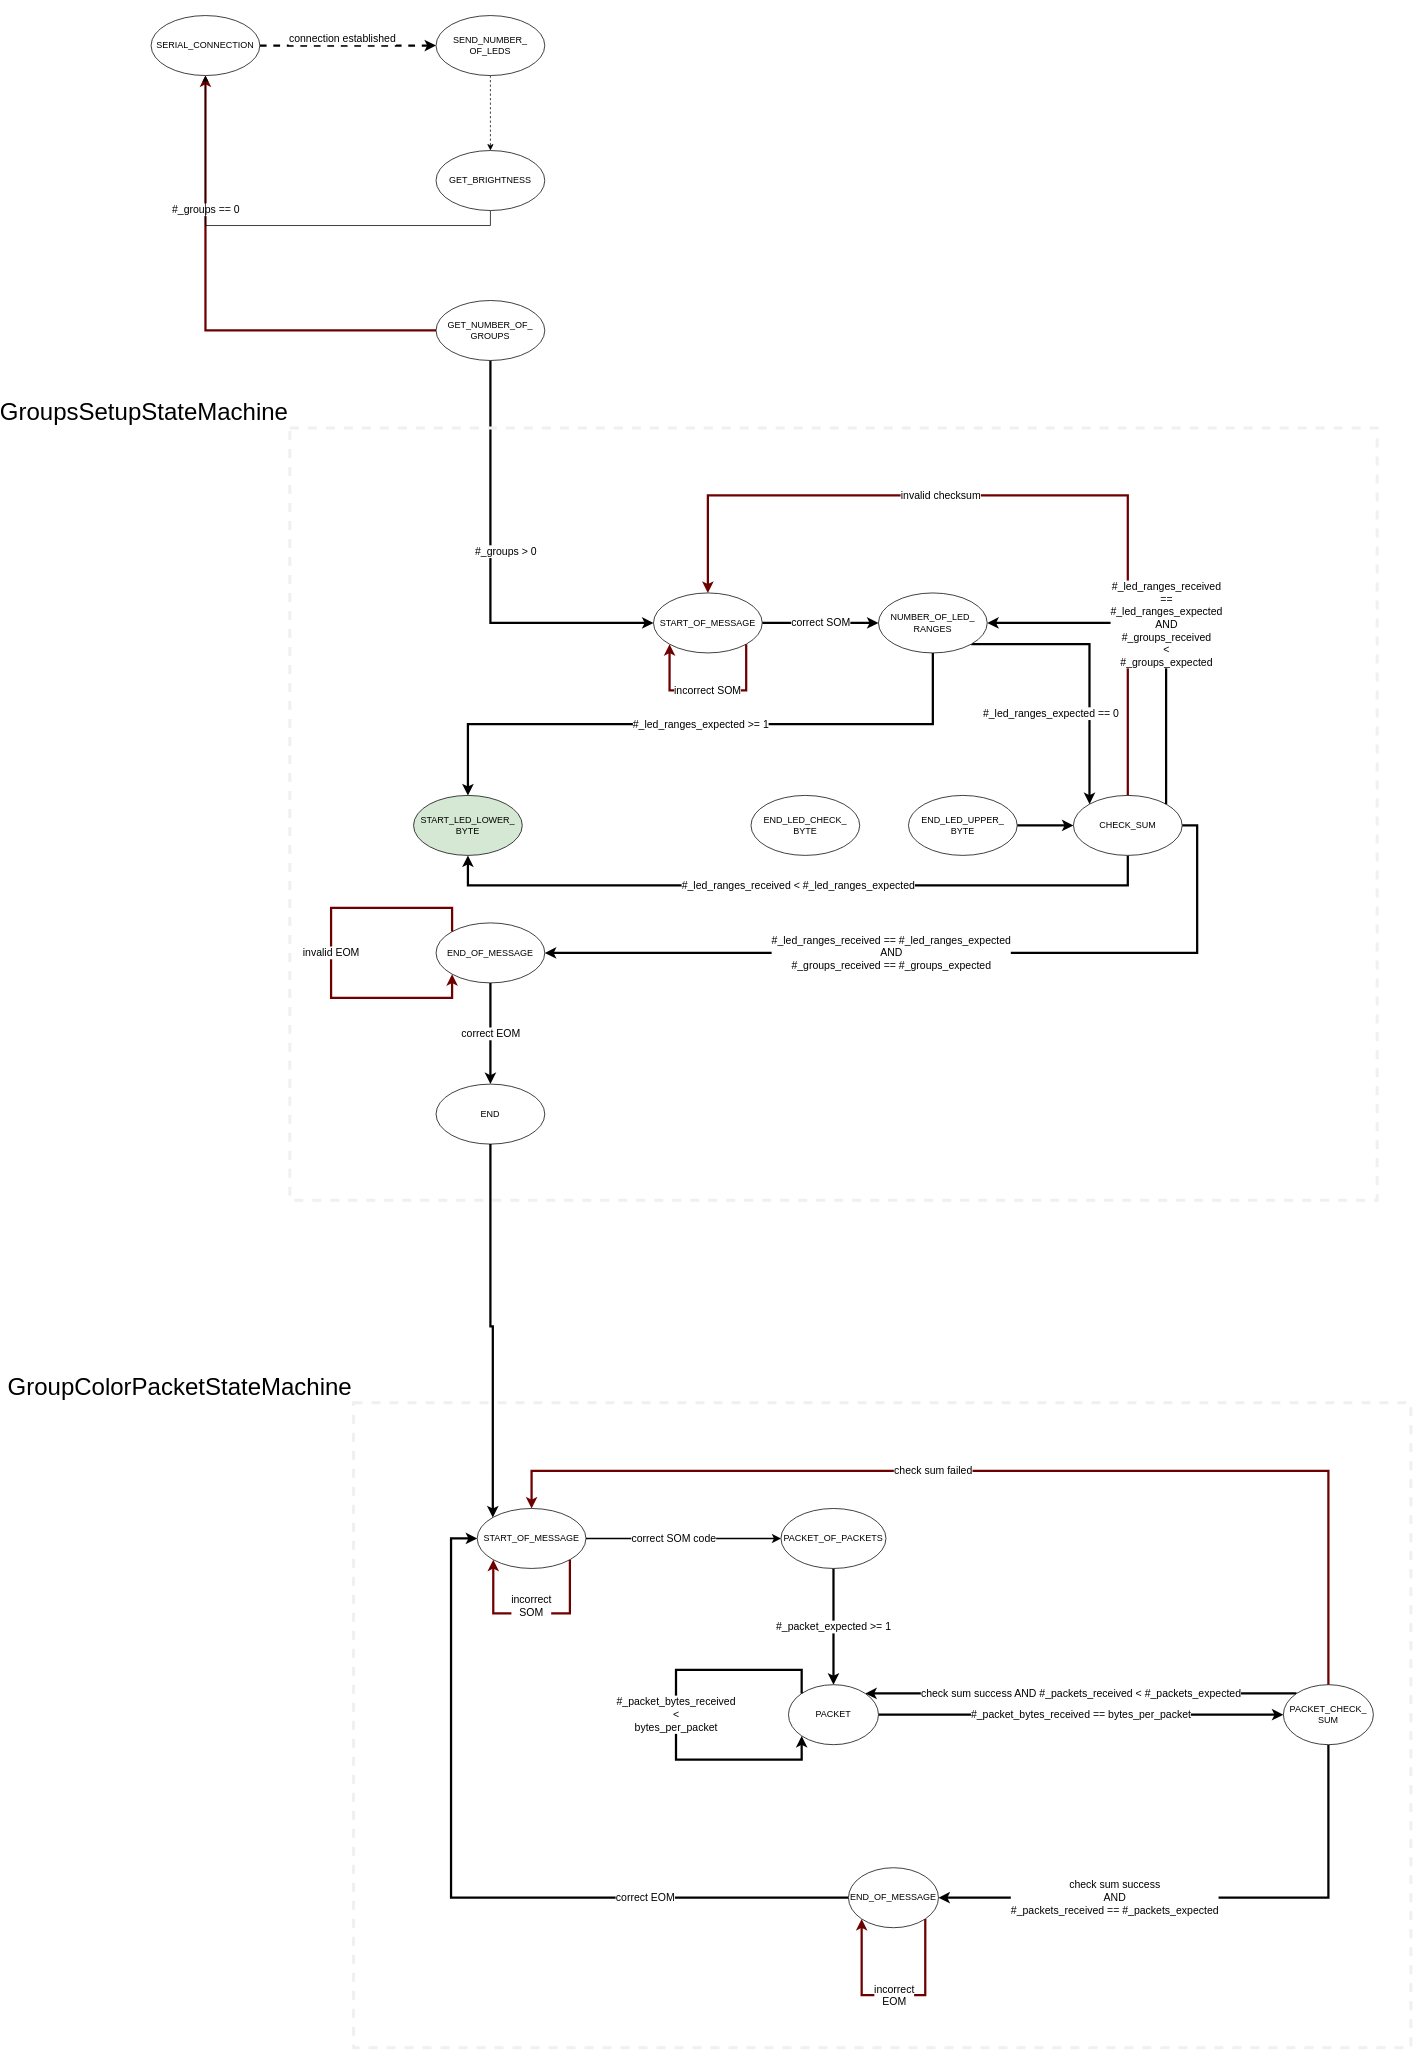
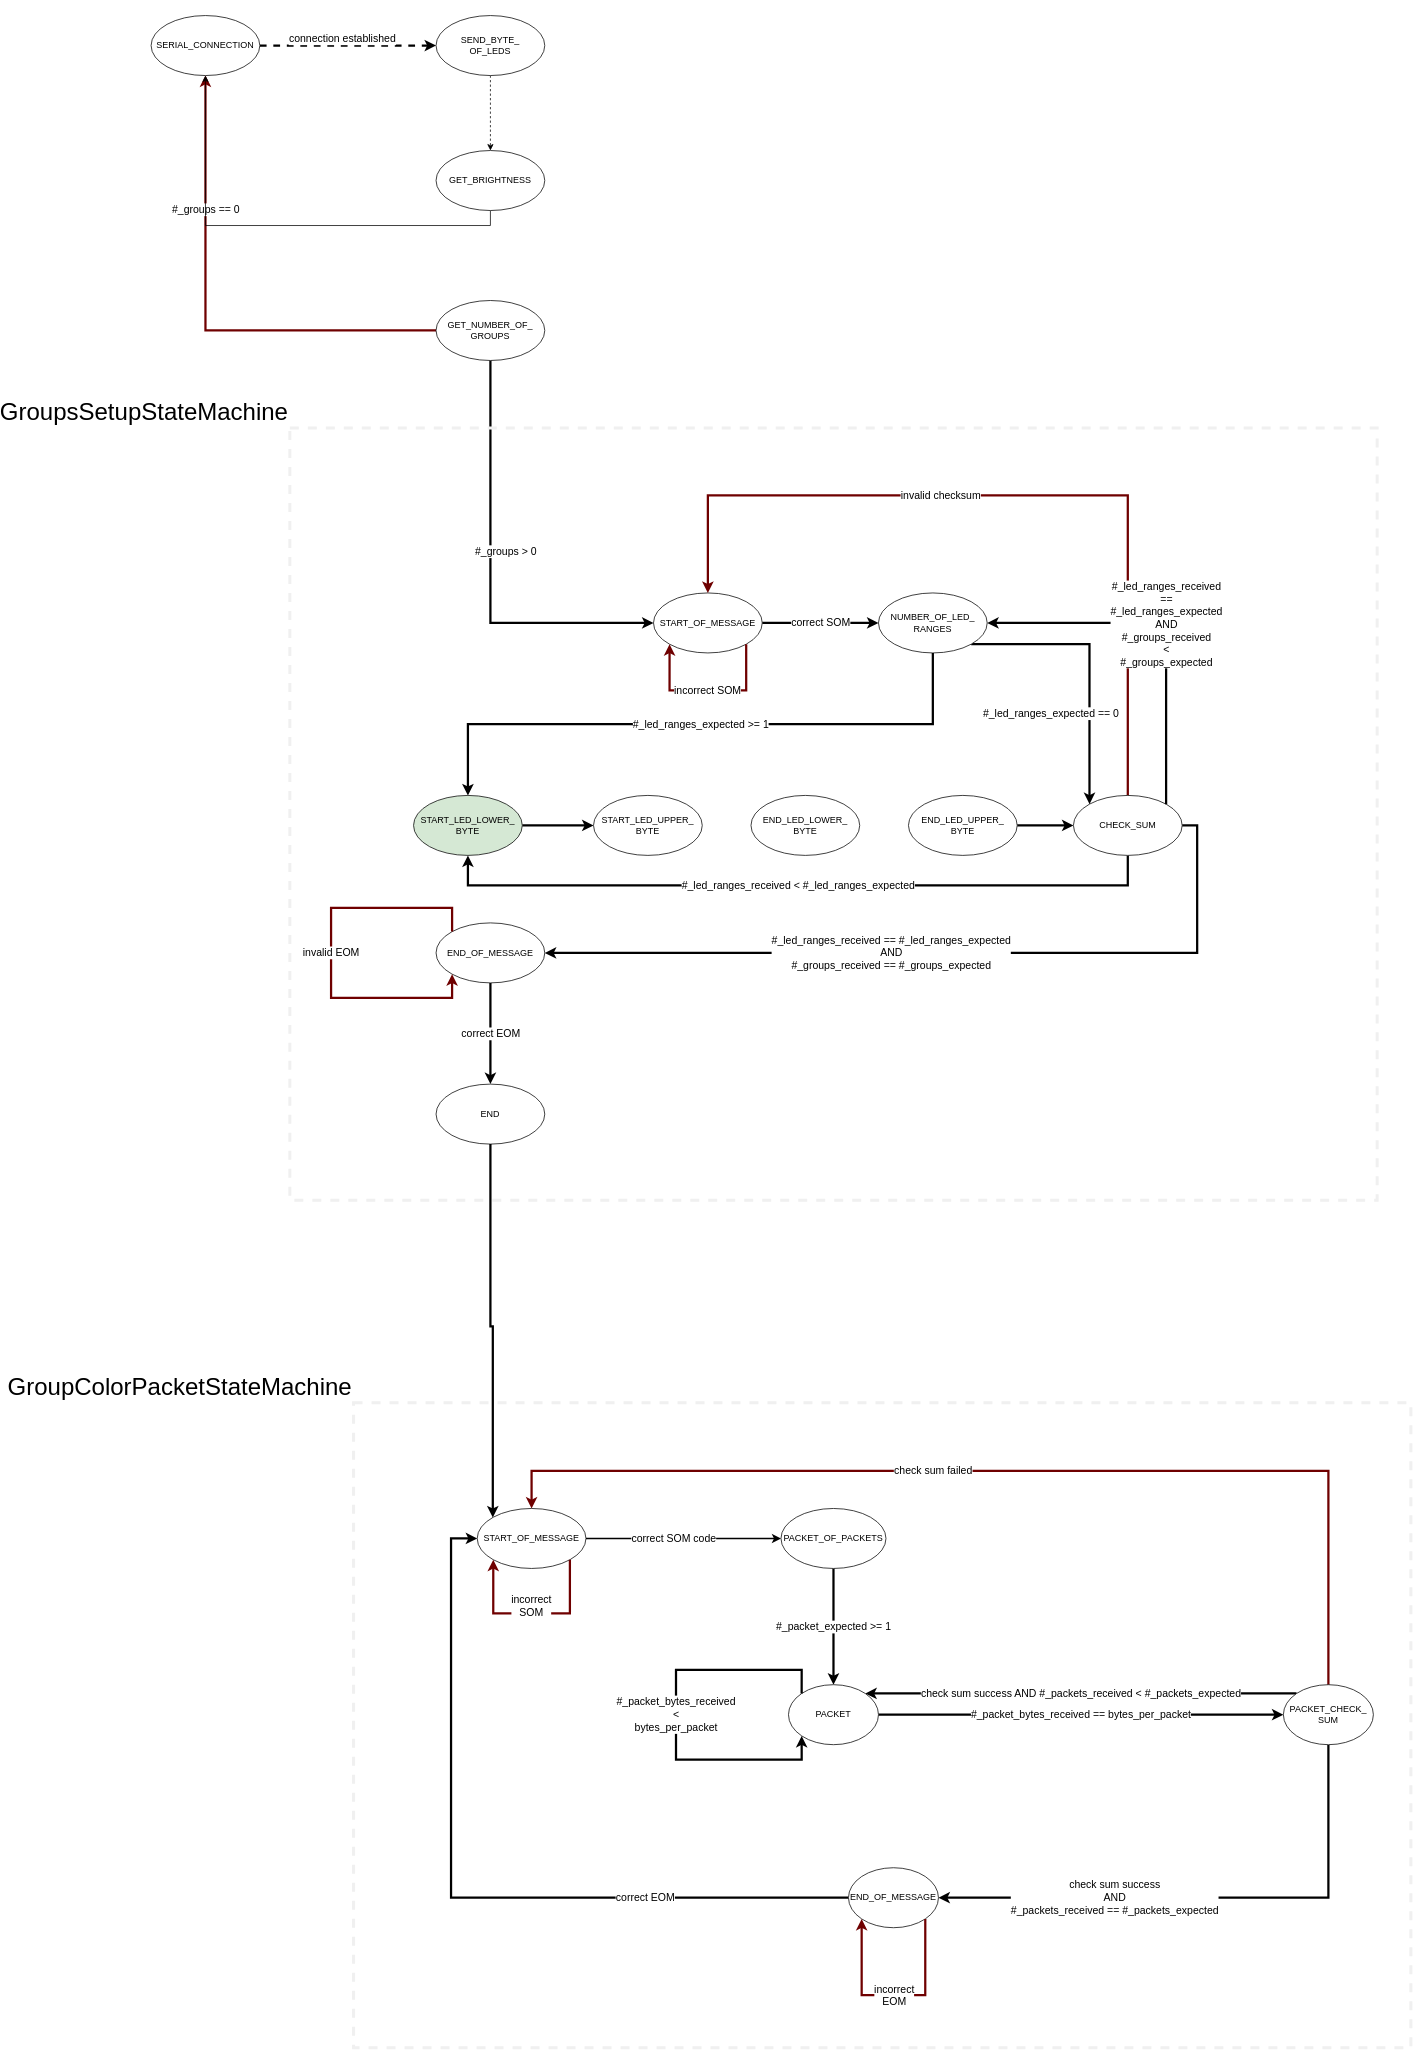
node "SEND_NUMBER_ OF_LEDS": label "SEND_NUMBER_ OF_LEDS" -> "SEND_BYTE_ OF_LEDS"
edge "START_LED_LOWER_ BYTE" -> "START_LED_UPPER_ BYTE": added
node "START_LED_UPPER_ BYTE": added
node "END_LED_CHECK_ BYTE": label "END_LED_CHECK_ BYTE" -> "END_LED_LOWER_ BYTE"
